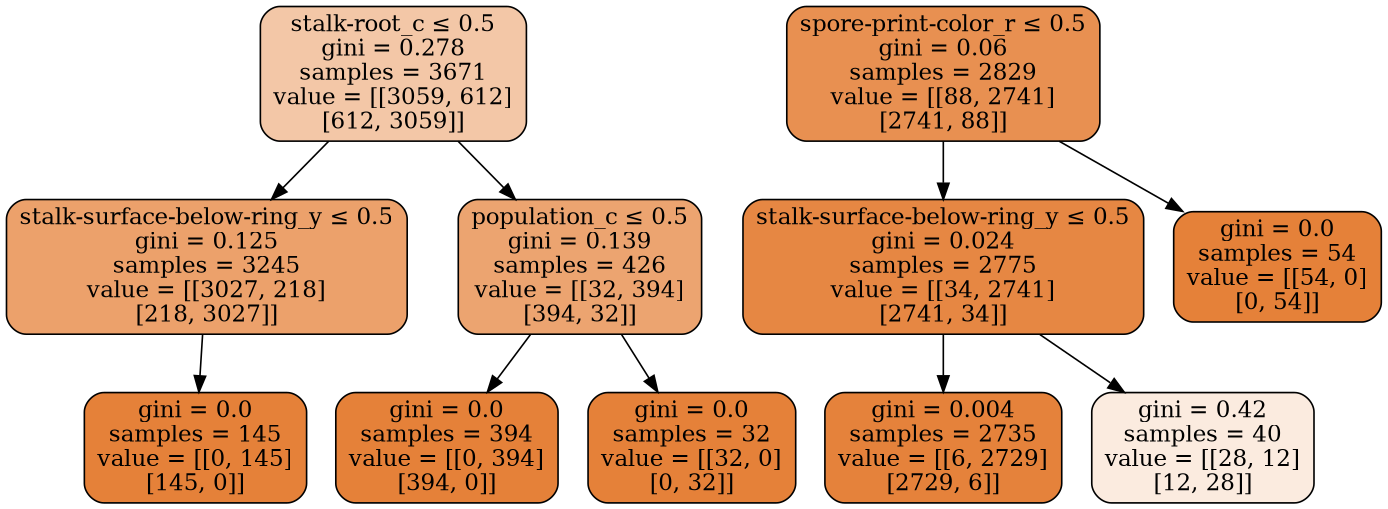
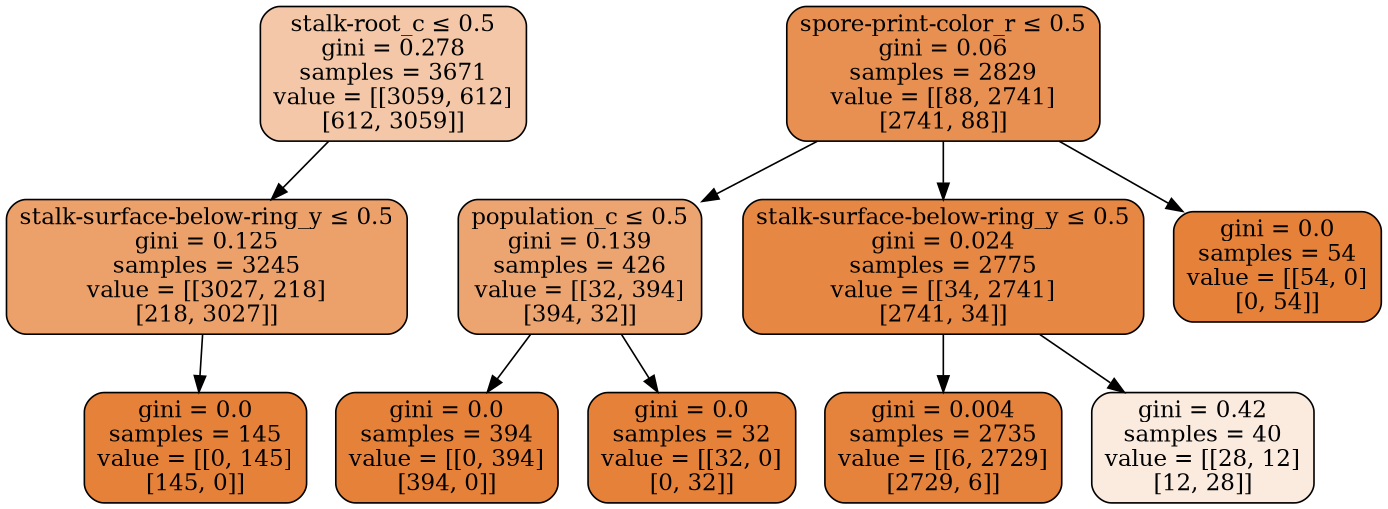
edge "stalk-root_c ≤ 0.5" -> "population_c ≤ 0.5": now "spore-print-color_r ≤ 0.5" -> "population_c ≤ 0.5"
